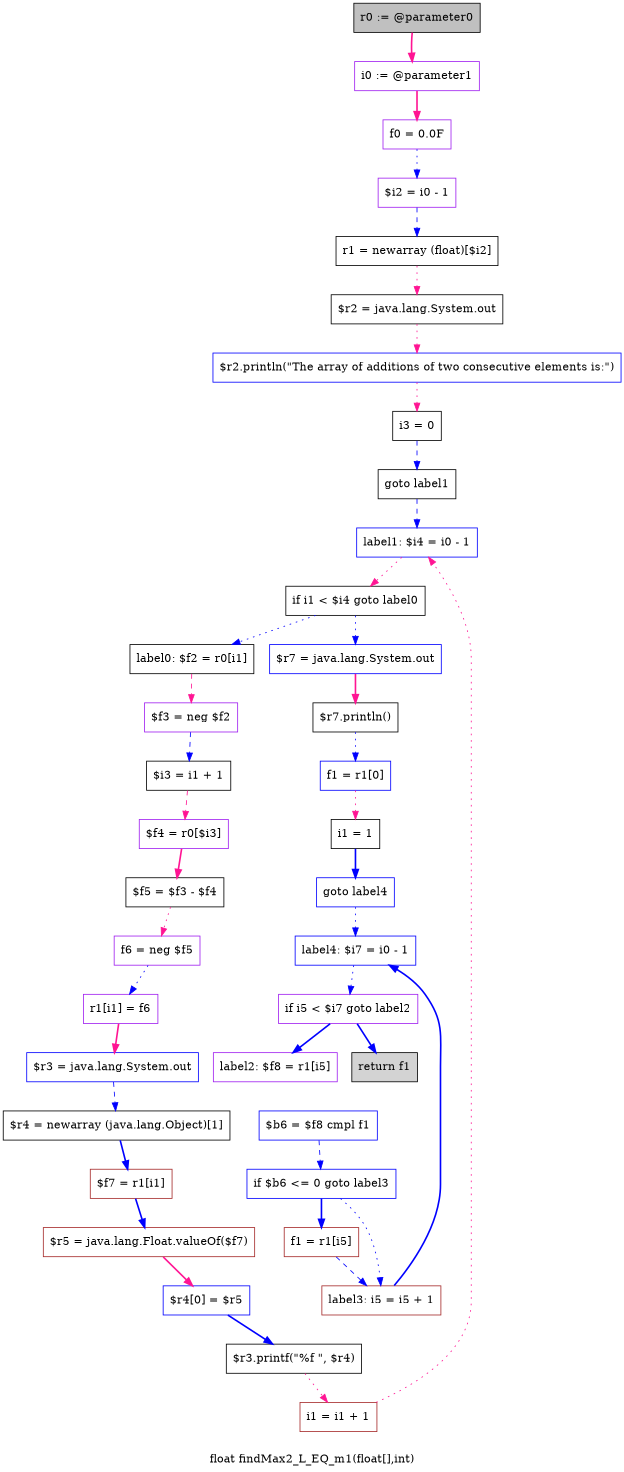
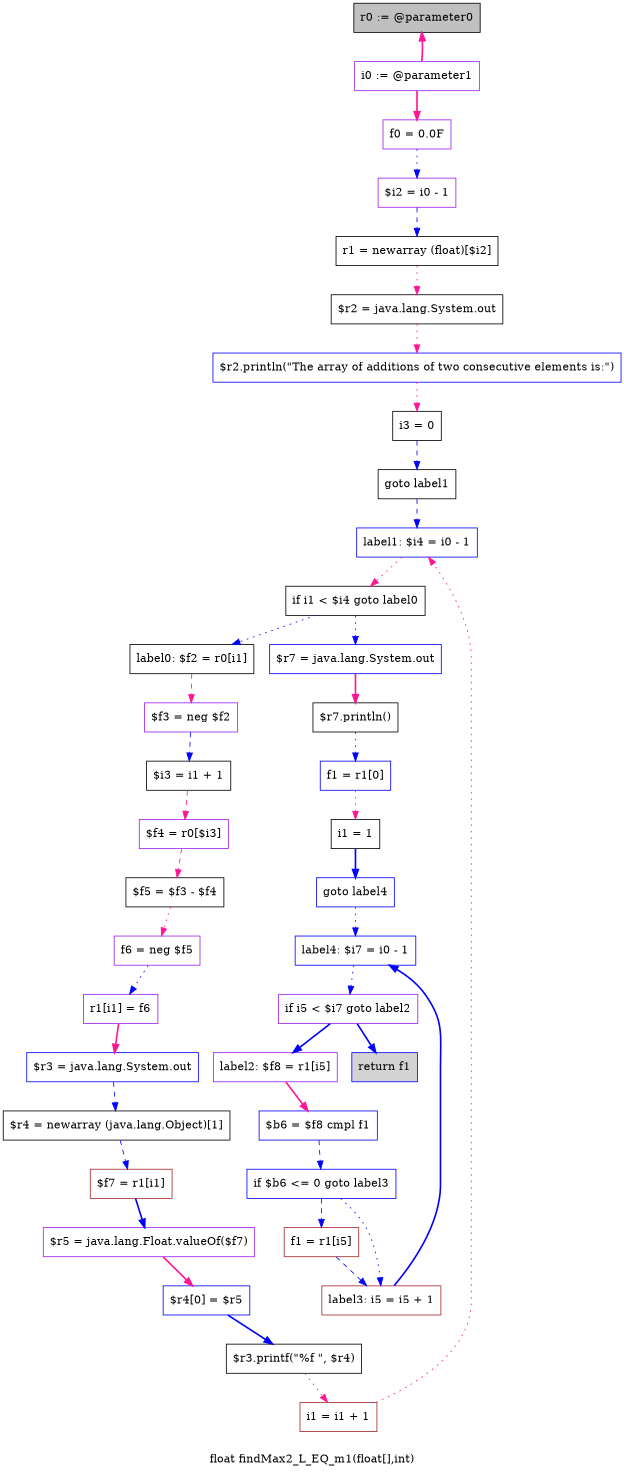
edge "r0 := @parameter0" -> "i0 := @parameter1": reversed
edge "$f4 = r0[$i3]" -> "$f5 = $f3 - $f4": style bold -> dashed
node "return f1": color black -> blue
edge "label2: $f8 = r1[i5]" -> "$b6 = $f8 cmpl f1": added
edge "$r4 = newarray (java.lang.Object)[1]" -> "$f7 = r1[i1]": style bold -> dashed
edge "if $b6 <= 0 goto label3" -> "f1 = r1[i5]": style bold -> dashed
node "$r5 = java.lang.Float.valueOf($f7)": color brown -> purple
